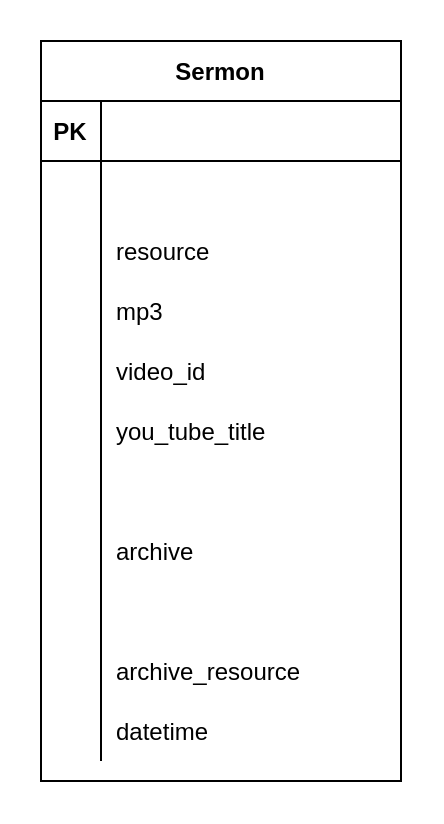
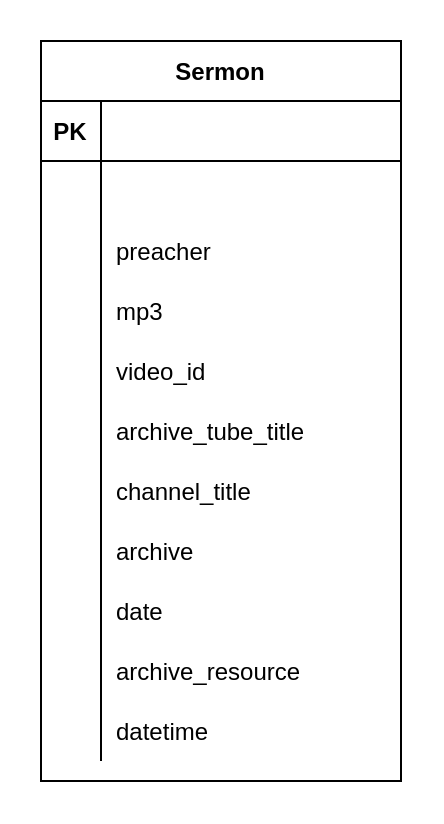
node "resource": label "resource" -> "preacher"
node "you_tube_title": label "you_tube_title" -> "archive_tube_title"
node "channel_title": added
node "date": added
